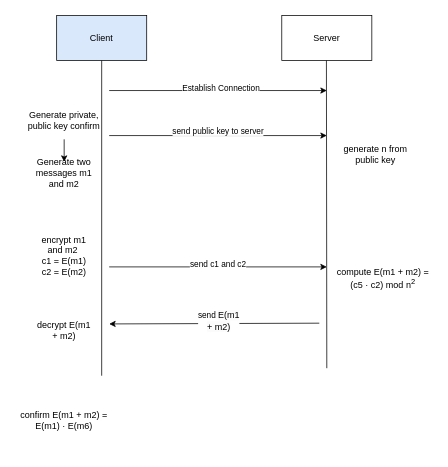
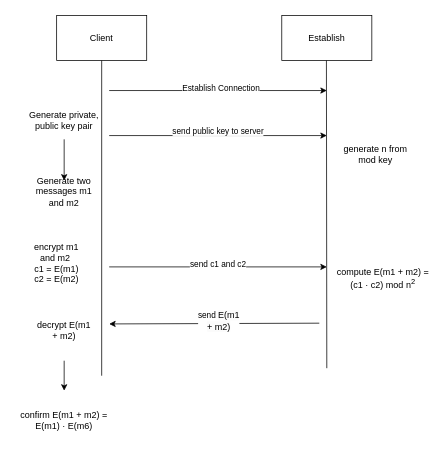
node "Client": fillcolor #dae8fc -> #ffffff
node "Server": label "Server" -> "Establish"
node "Generate private, public key confirm": label "Generate private, public key confirm" -> "Generate private, public key pair"
node "generate n from public key": label "generate n from public key" -> "generate n from mod key"
node "Generate two messages m1 and m2": moved (64, 173) -> (64, 192)
node "encrypt m1 and m2 c1 = E(m1) c2 = E(m2)": moved (64, 255) -> (57, 263)
node "compute E(m1 + m2) = (c5 · c2) mod n2": label "compute E(m1 + m2) = (c5 · c2) mod n2" -> "compute E(m1 + m2) = (c1 · c2) mod n2"
edge "decrypt E(m1 + m2)" -> "confirm E(m1 + m2) = E(m1) · E(m6)": added
